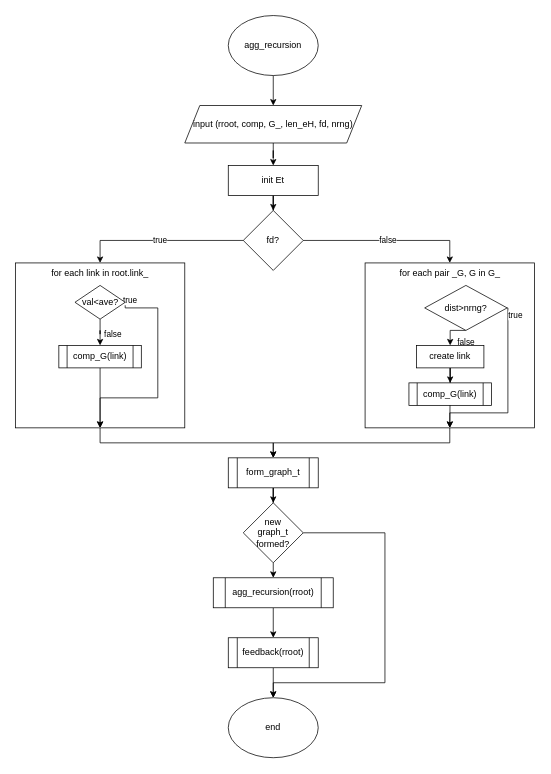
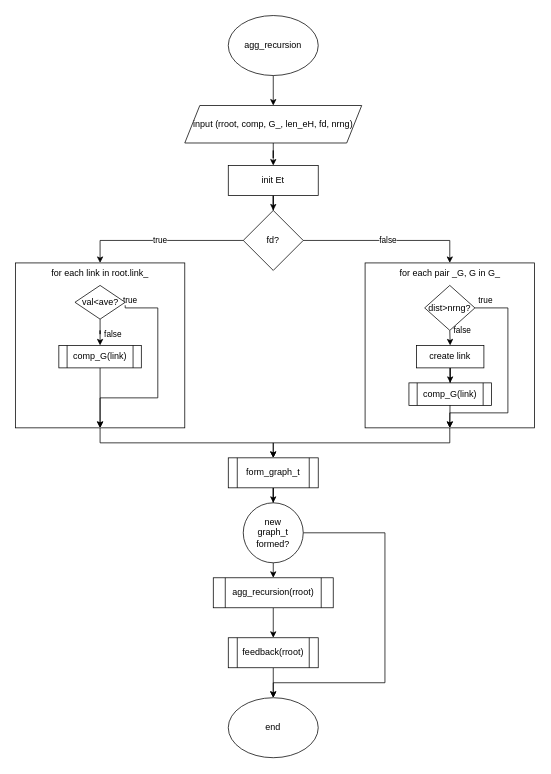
node "dist>nrng?": size 83x45 -> 50x45
node "new graph_t formed?": shape diamond -> ellipse
